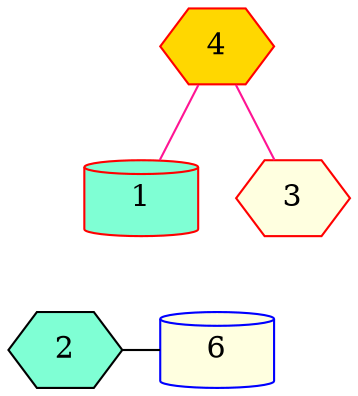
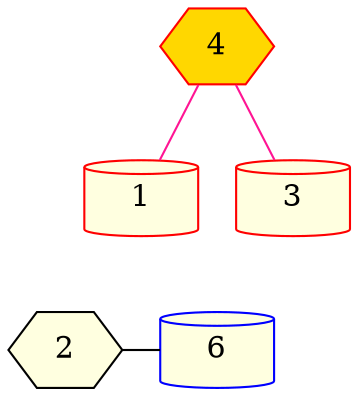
node "1": fillcolor aquamarine -> lightyellow
node "3": shape hexagon -> cylinder
node "2": fillcolor aquamarine -> lightyellow
